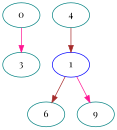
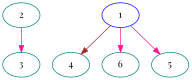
node "0": label "0" -> "2"
edge "4" -> "1": reversed
edge "1" -> "6": color brown -> deeppink
node "9": label "9" -> "5"
